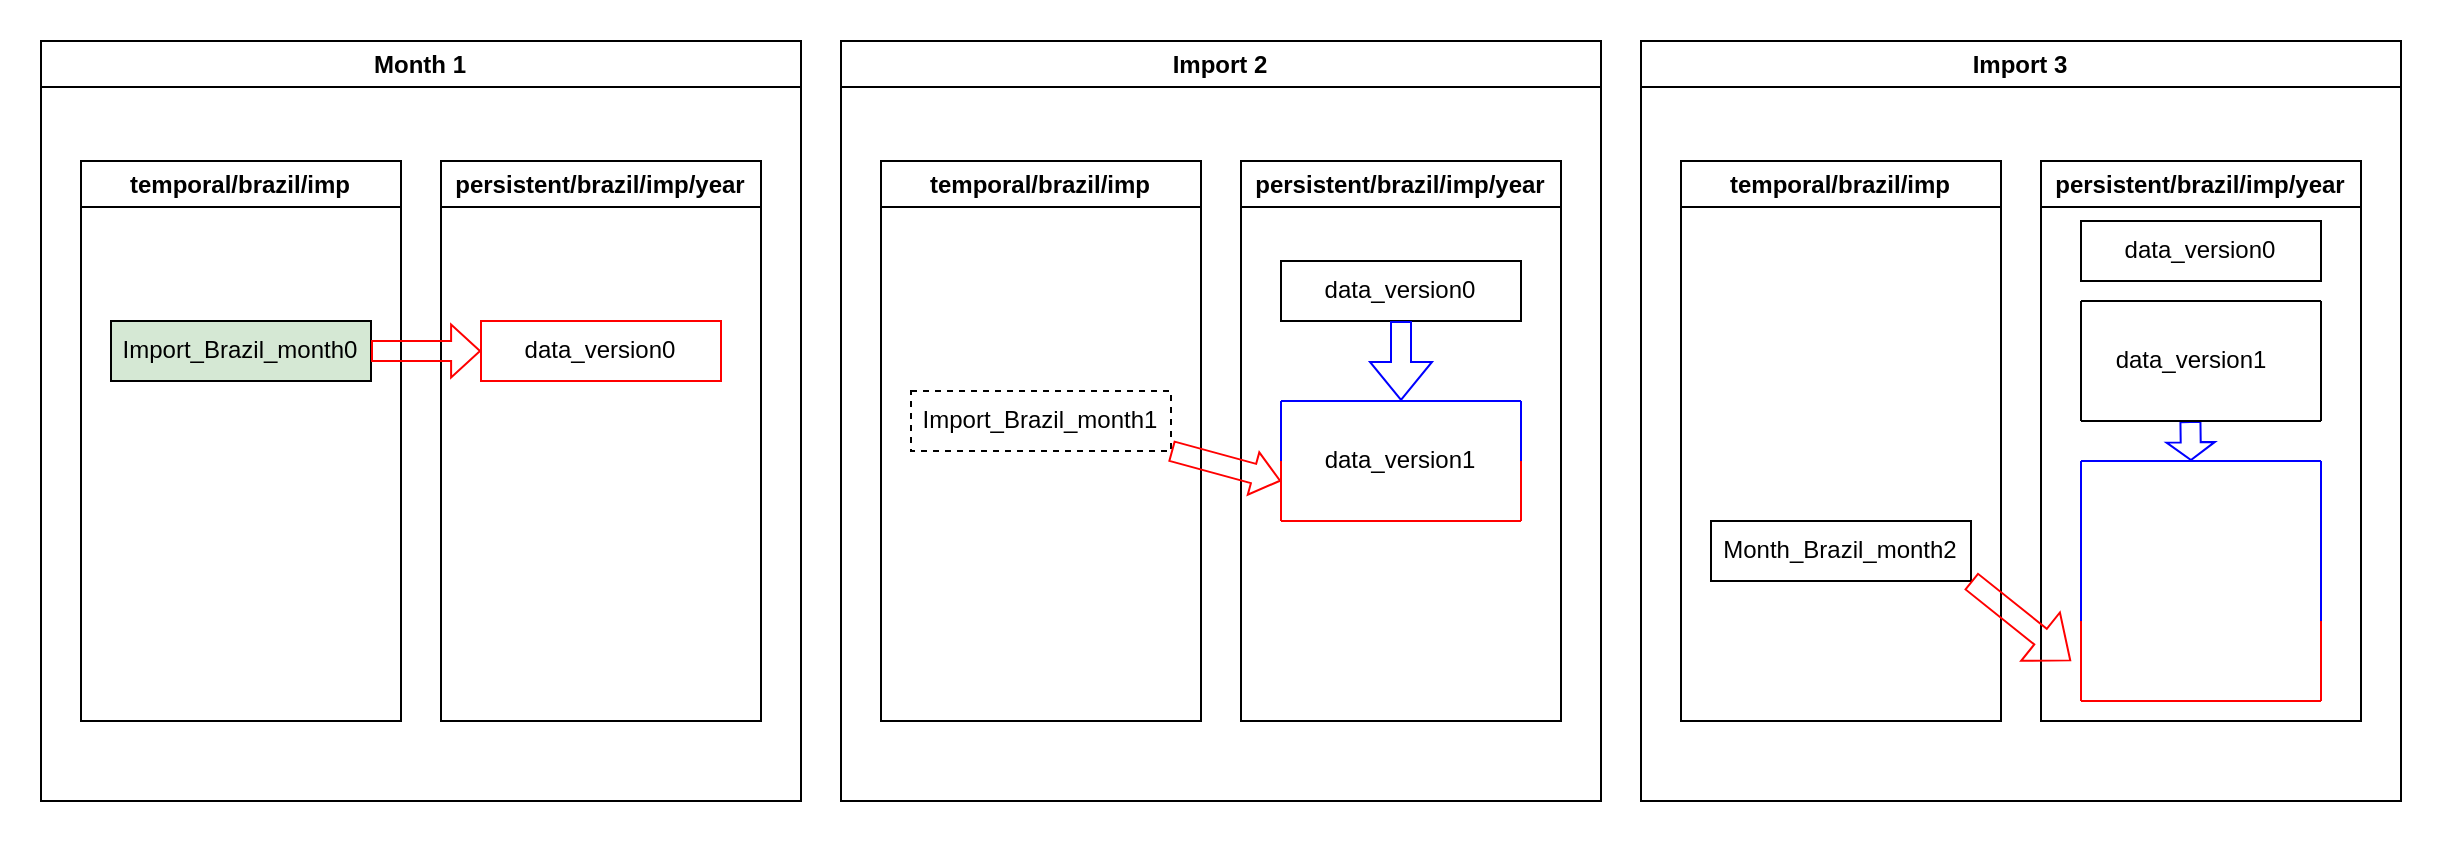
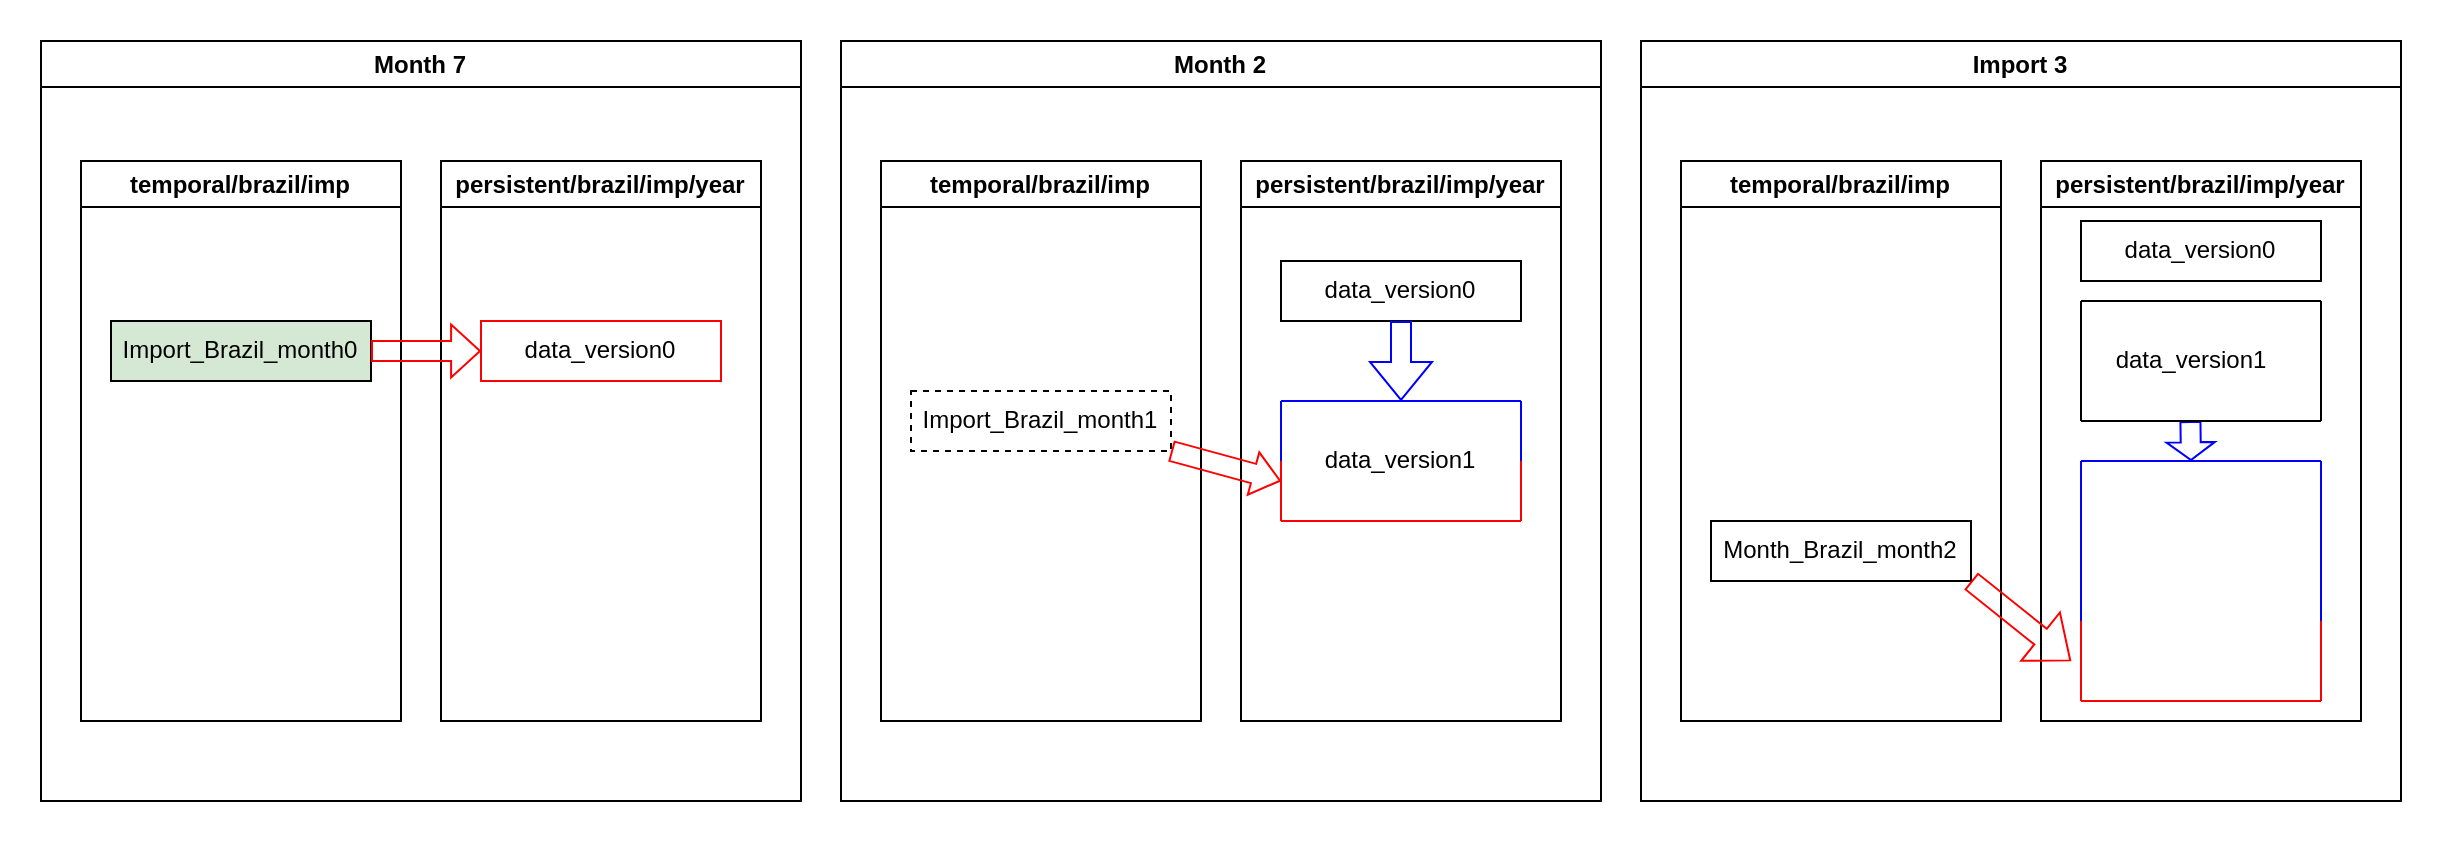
node "Month 1": label "Month 1" -> "Month 7"
node "Import 2": label "Import 2" -> "Month 2"
